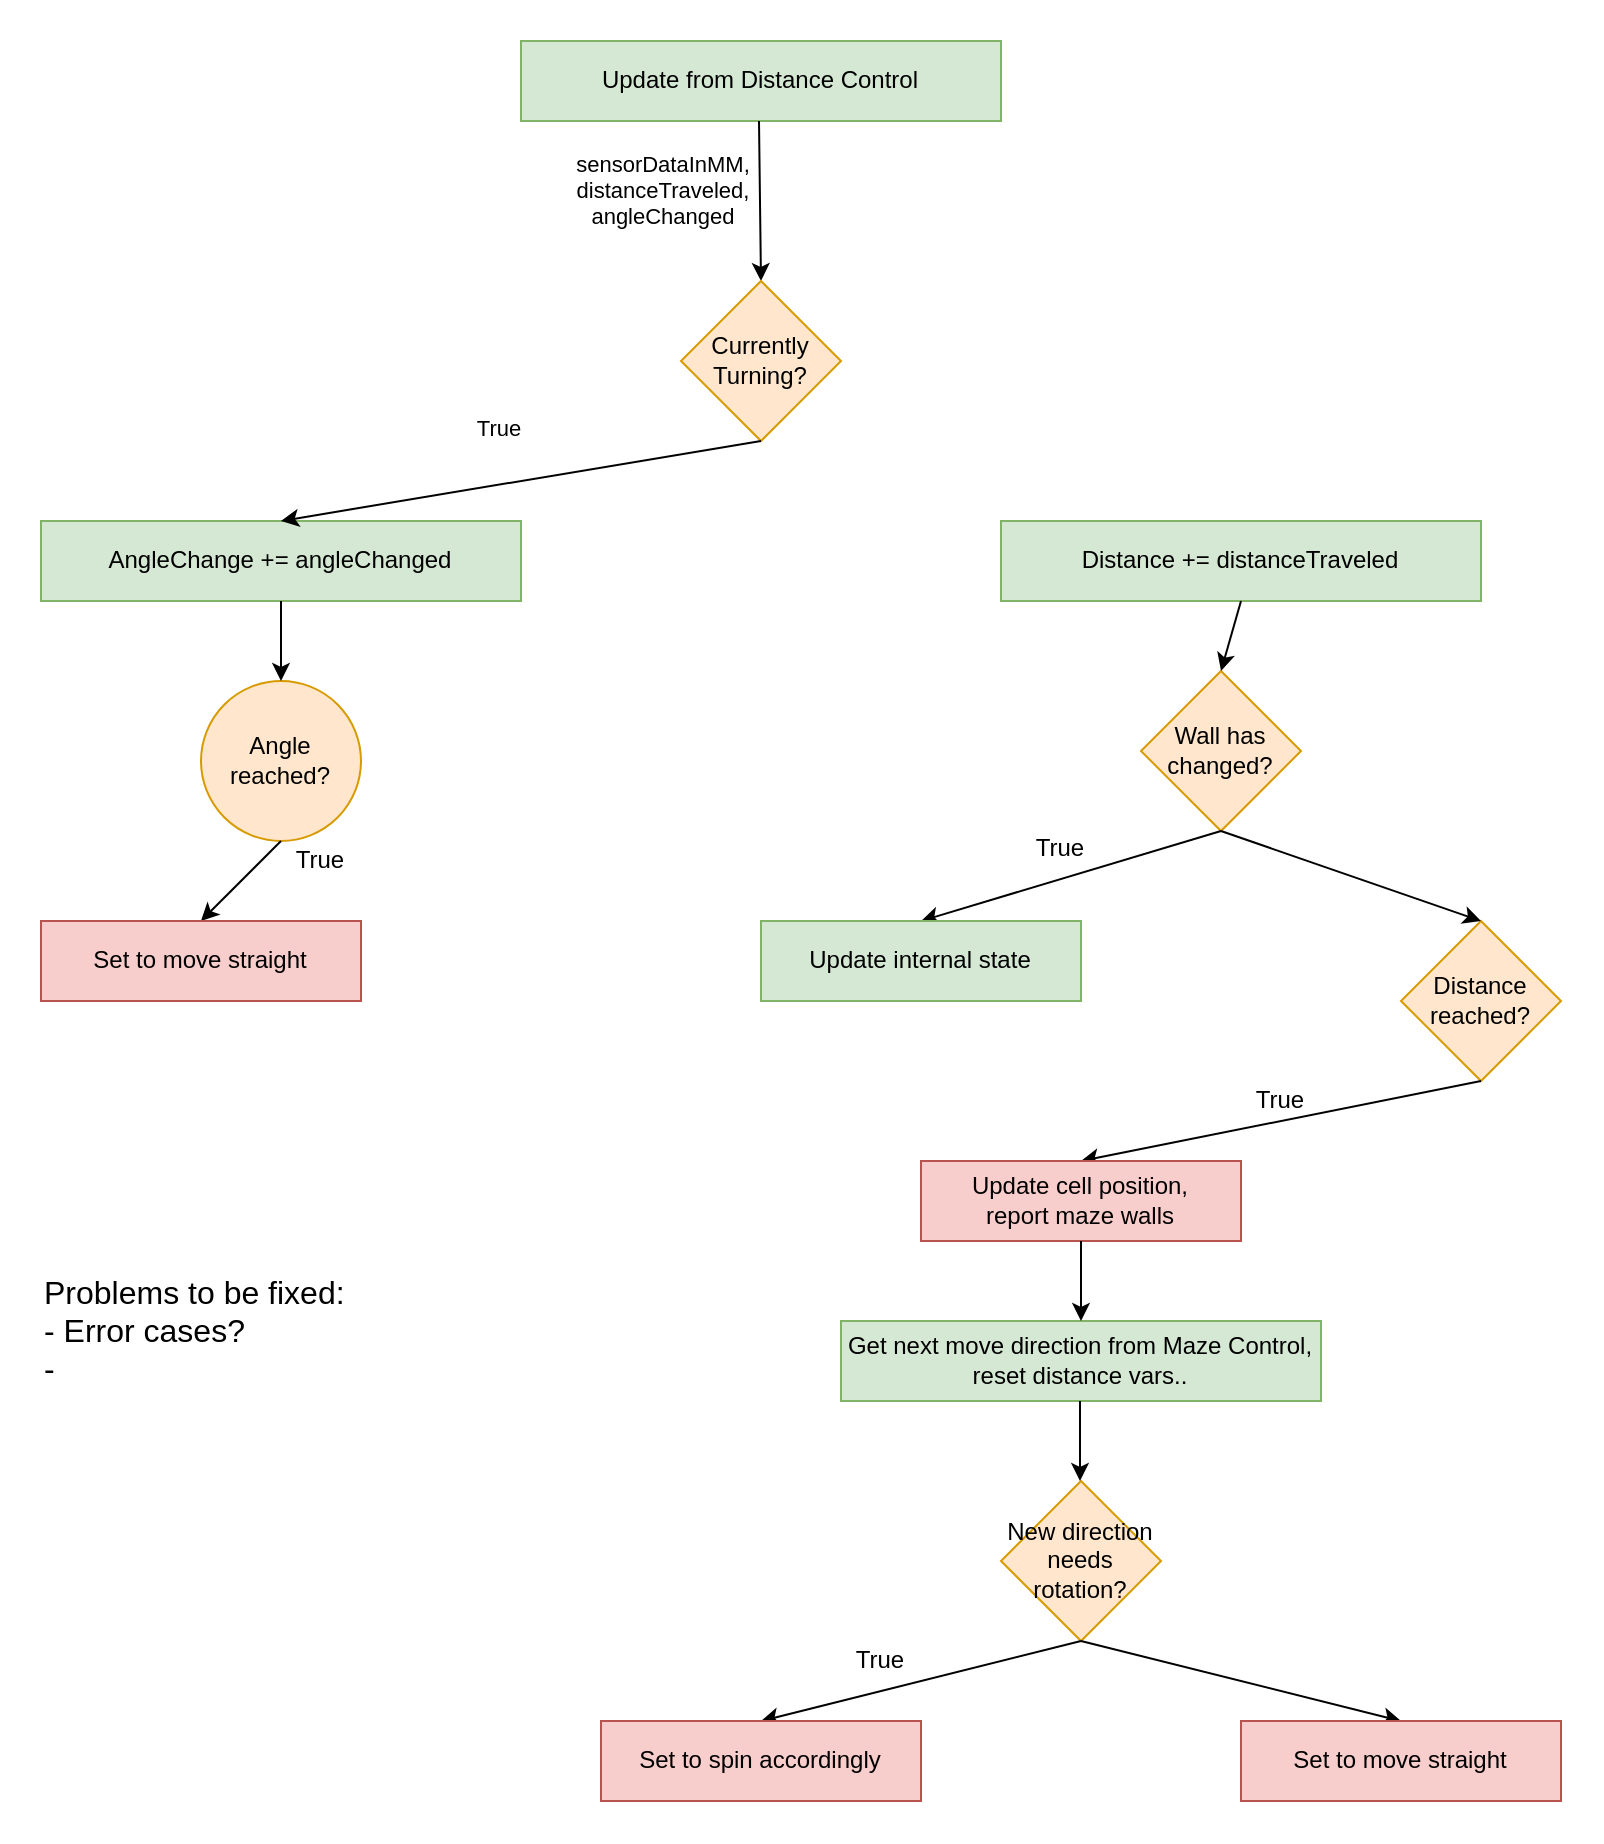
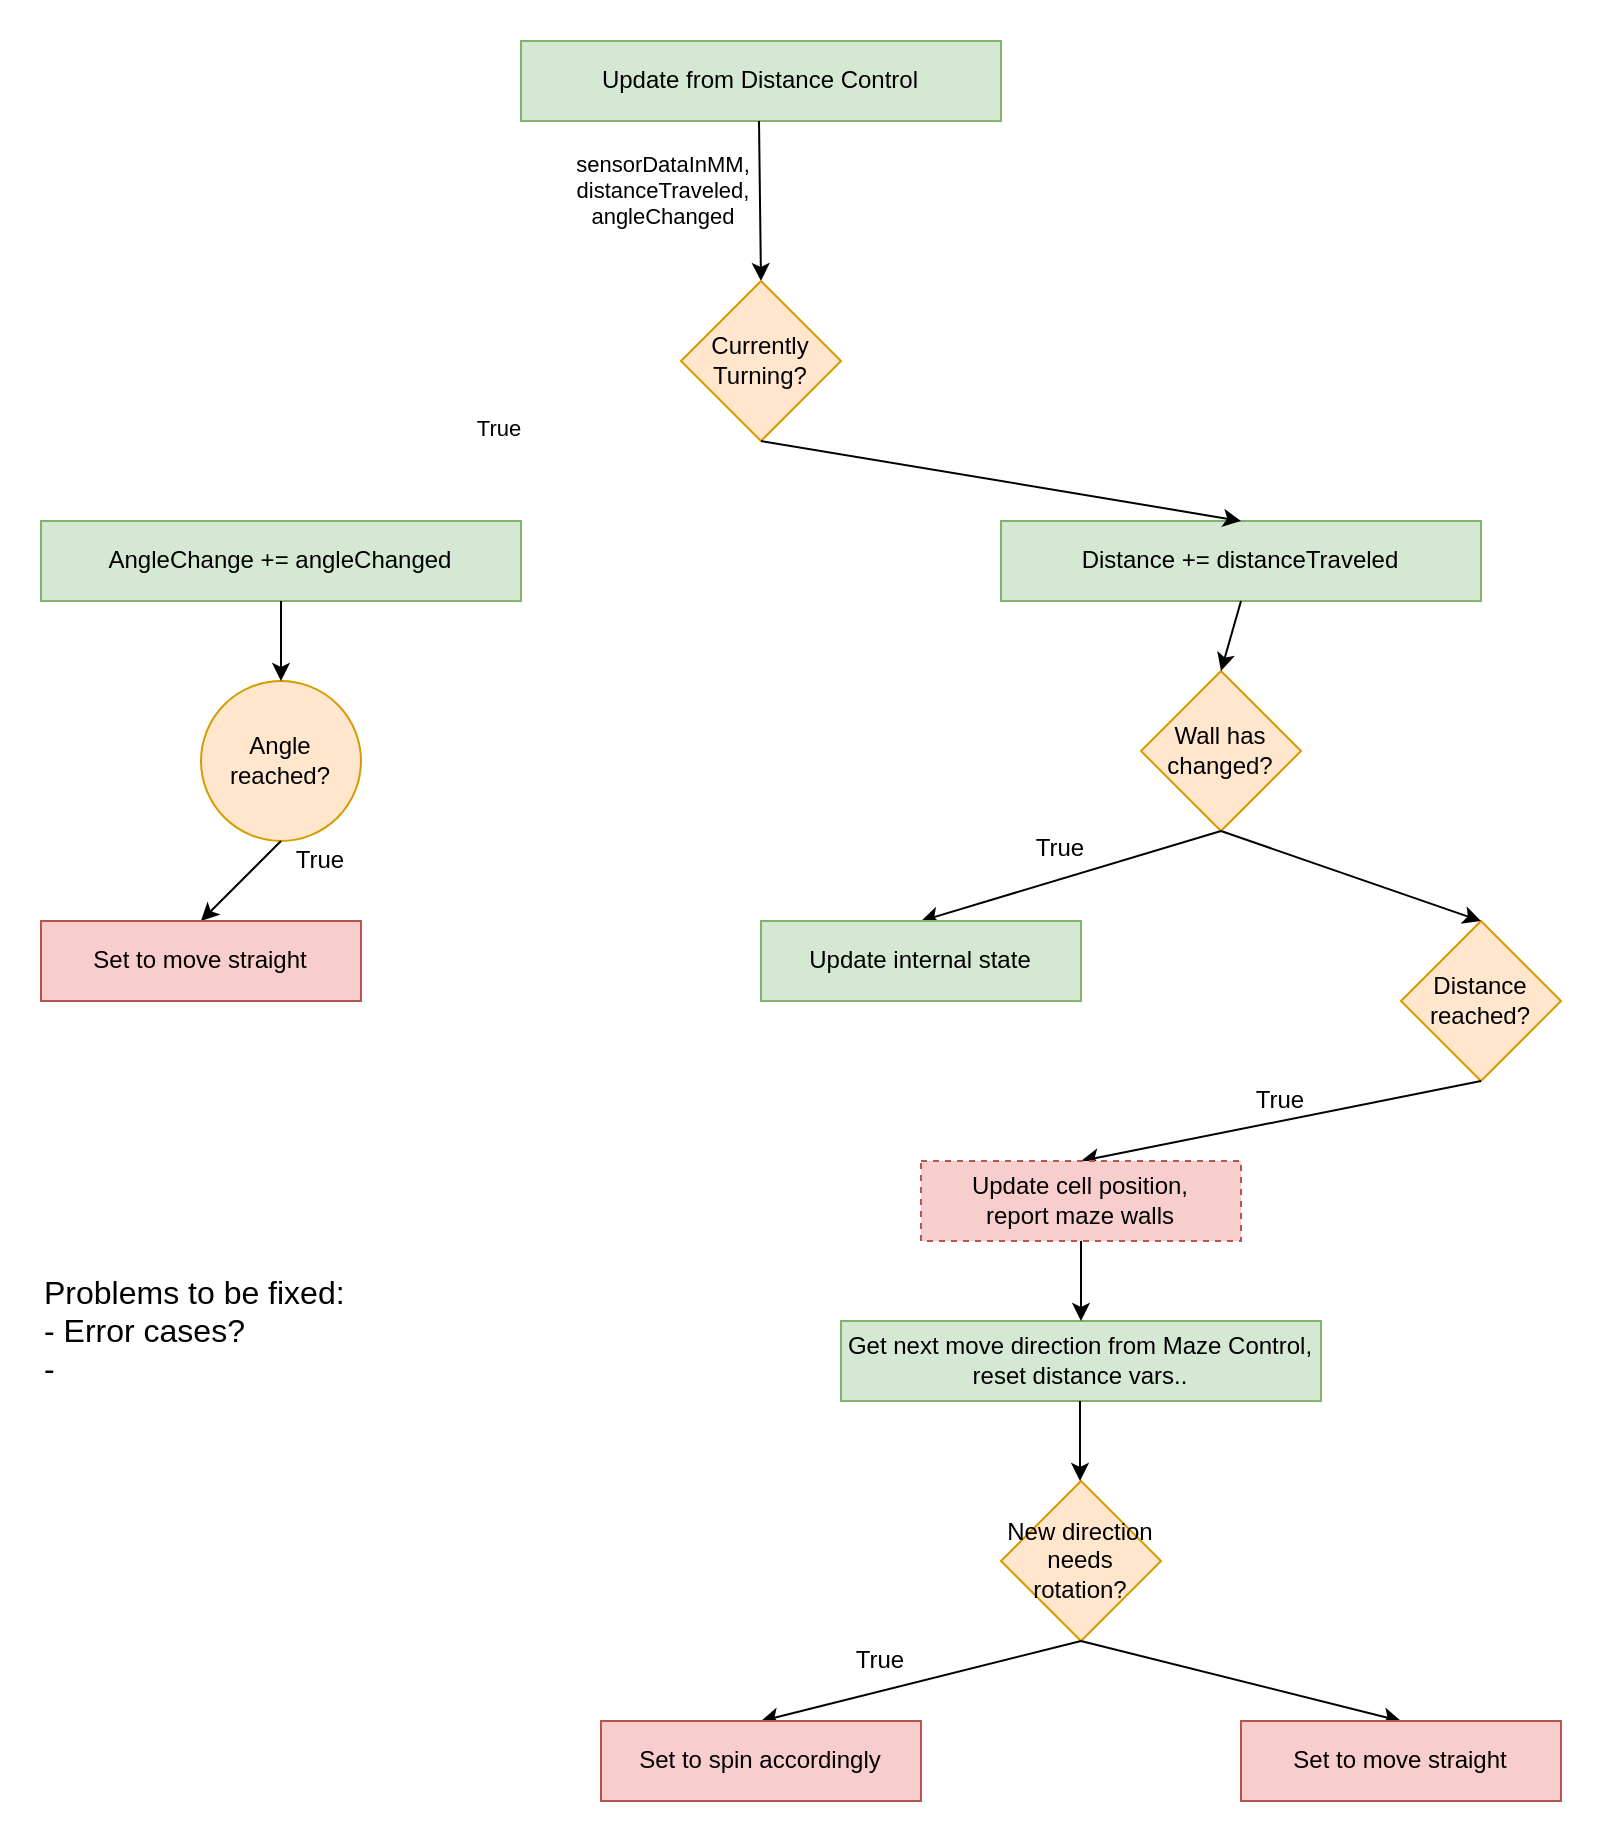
edge "Currently Turning?" -> "AngleChange += angleChanged": removed
edge "Currently Turning?" -> "Distance += distanceTraveled": added
node "Update cell position, report maze walls": style solid -> dashed
